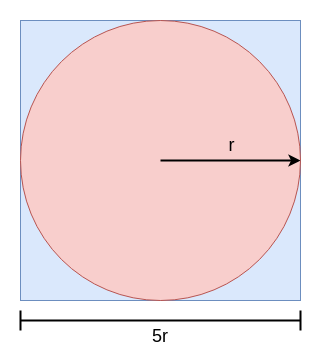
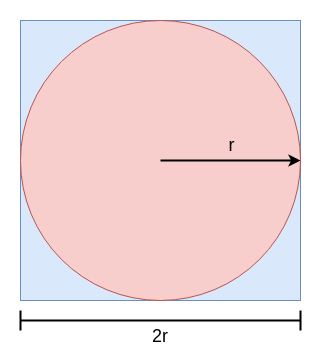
node "5r": label "5r" -> "2r"
